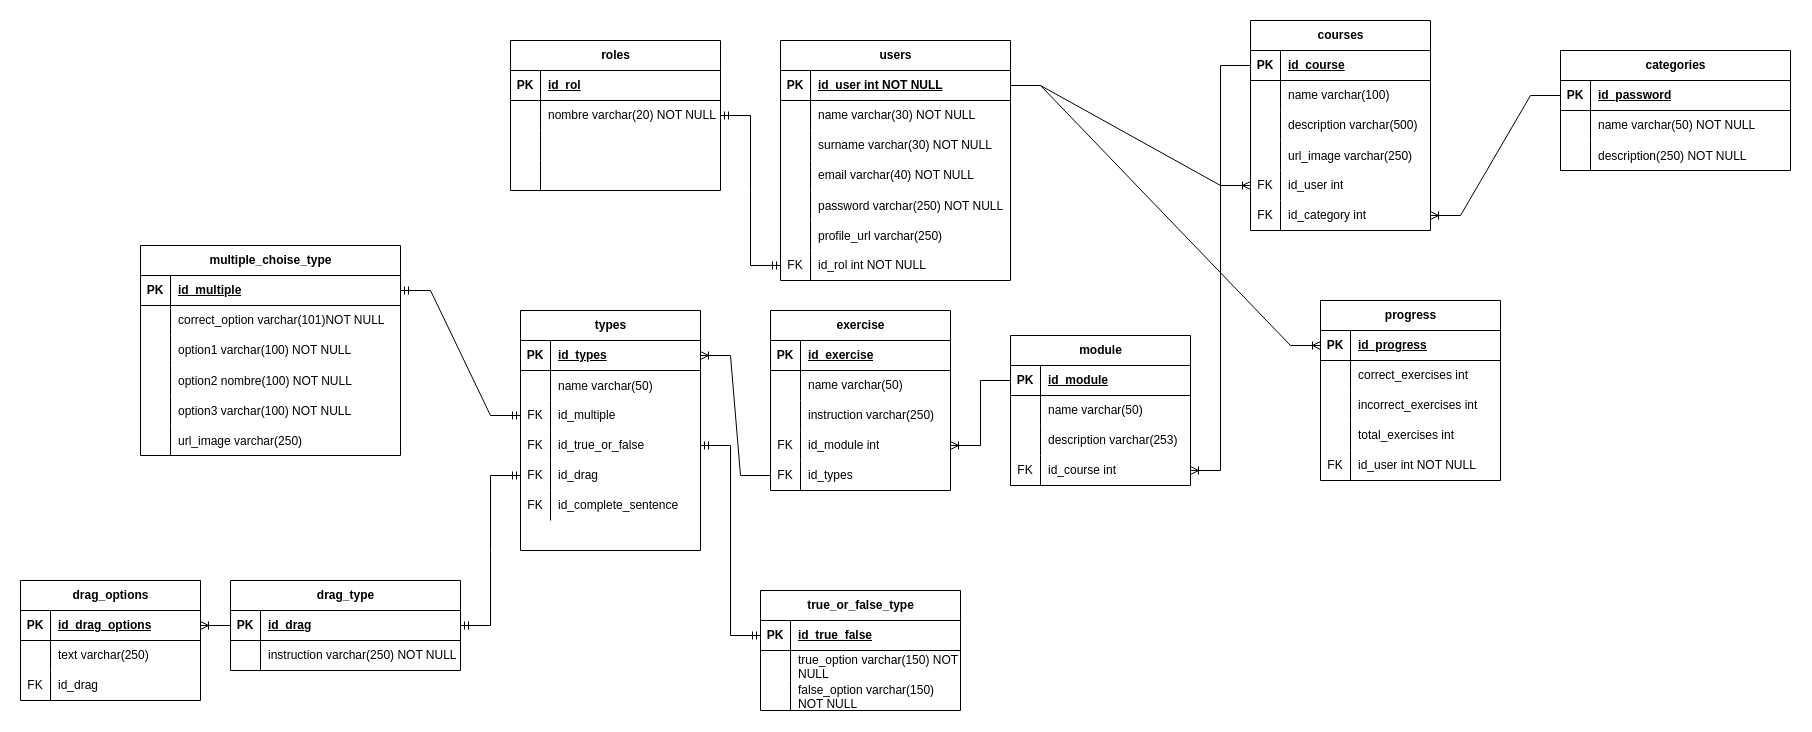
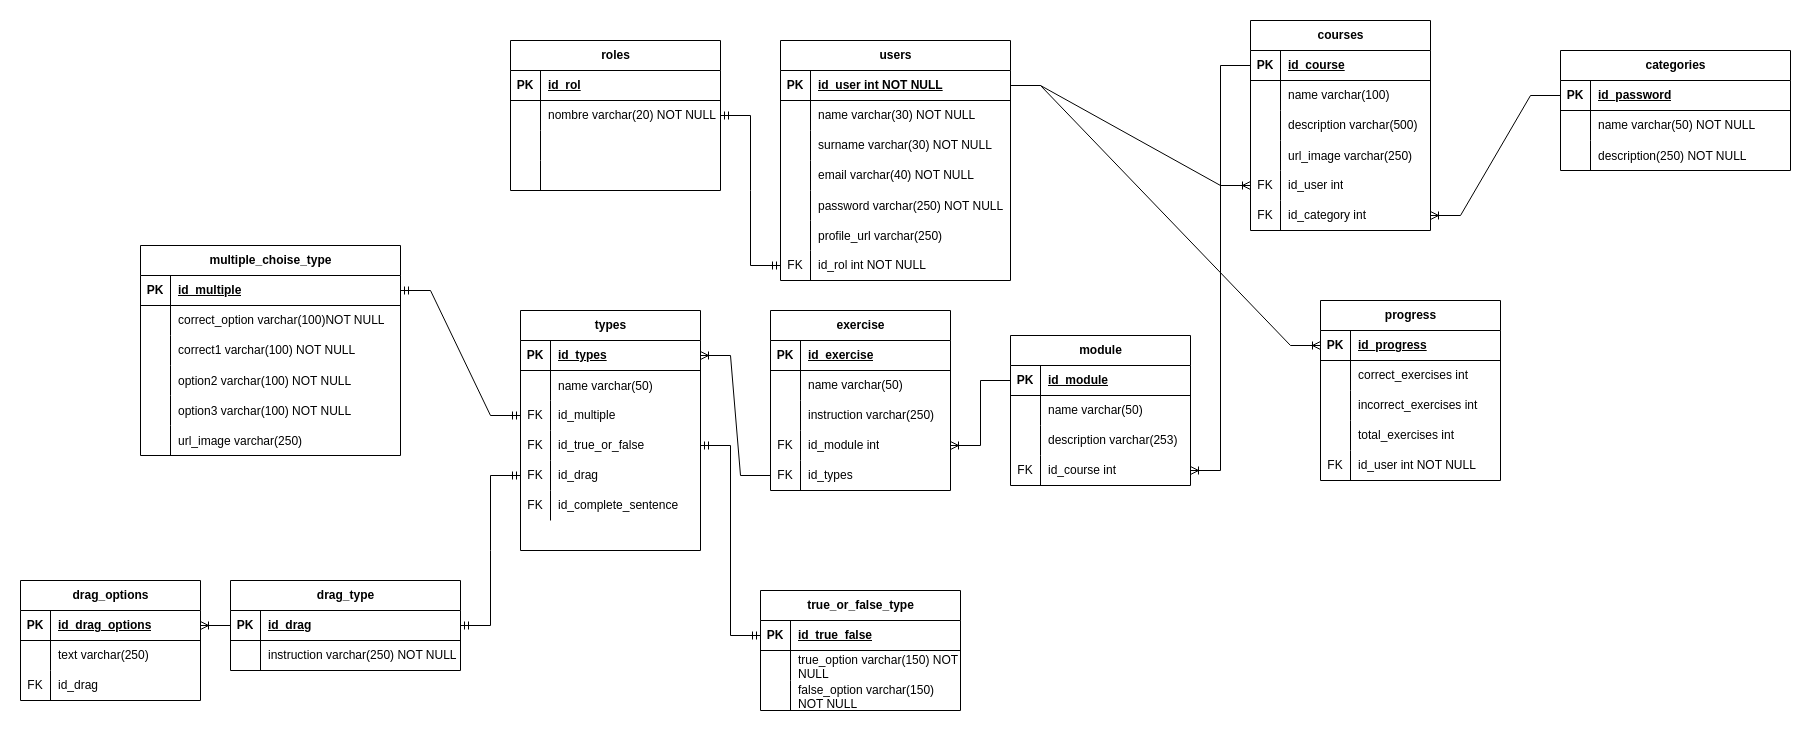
node "correct_option varchar(101)NOT NULL": label "correct_option varchar(101)NOT NULL" -> "correct_option varchar(100)NOT NULL"
node "option1 varchar(100) NOT NULL": label "option1 varchar(100) NOT NULL" -> "correct1 varchar(100) NOT NULL"
node "option2 nombre(100) NOT NULL": label "option2 nombre(100) NOT NULL" -> "option2 varchar(100) NOT NULL"
